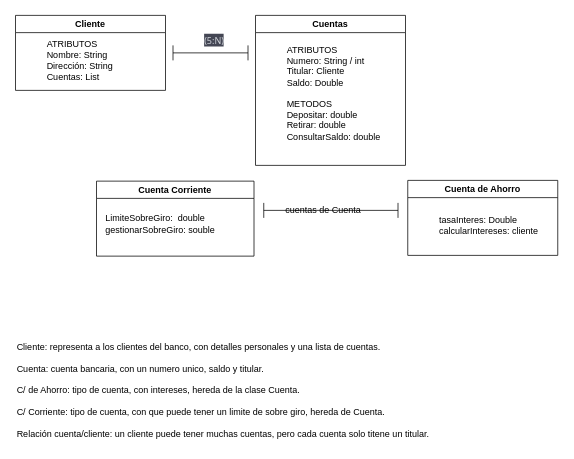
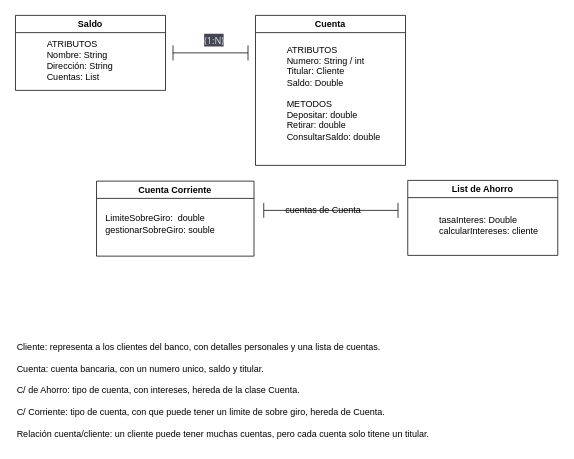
node "Cliente": label "Cliente" -> "Saldo"
node "Cuentas": label "Cuentas" -> "Cuenta"
node "(5:N)": label "(5:N)" -> "(1:N)"
node "Cuenta de Ahorro": label "Cuenta de Ahorro" -> "List de Ahorro"
